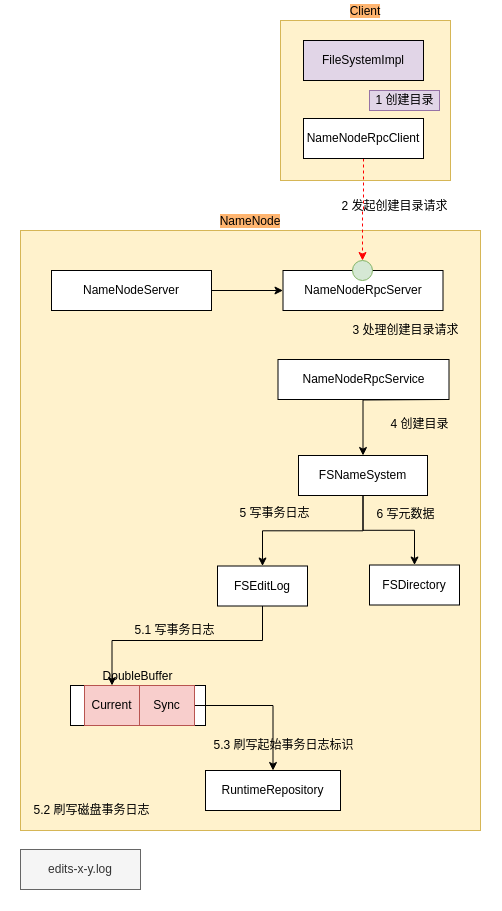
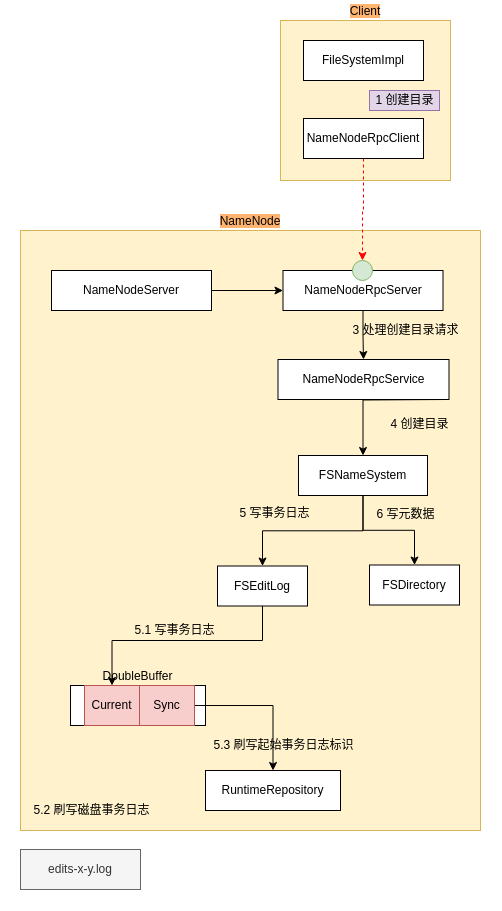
node "FileSystemImpl": fillcolor #e1d5e7 -> #ffffff
node "2 发起创建目录请求": removed
edge "NameNodeRpcServer" -> "NameNodeRpcService": added
